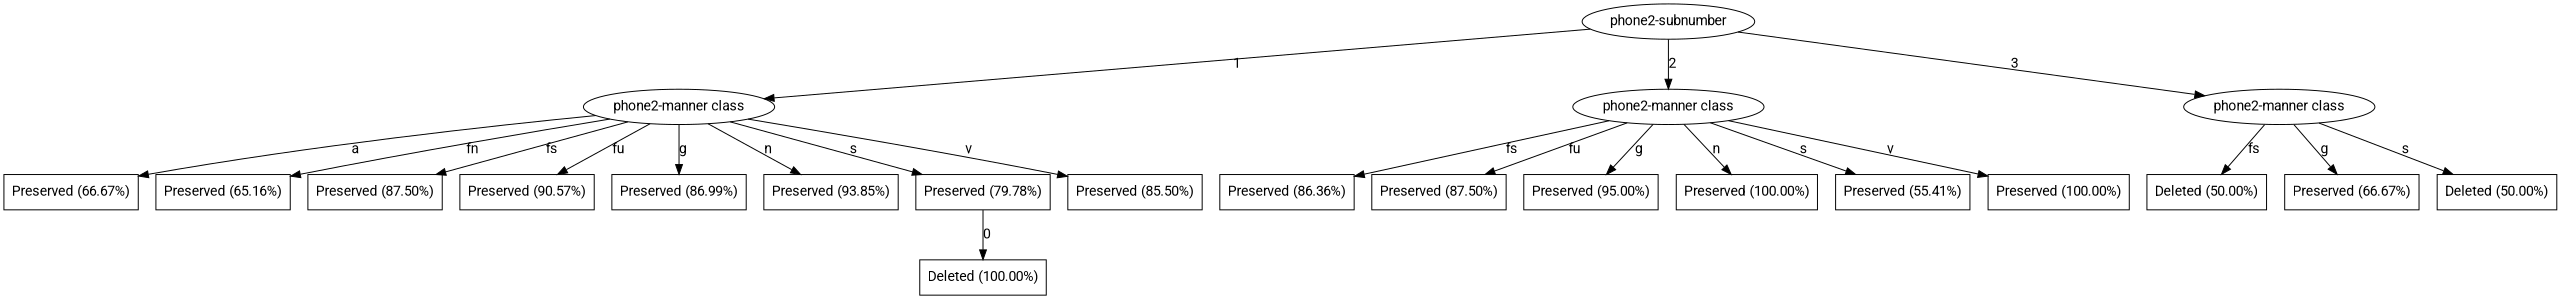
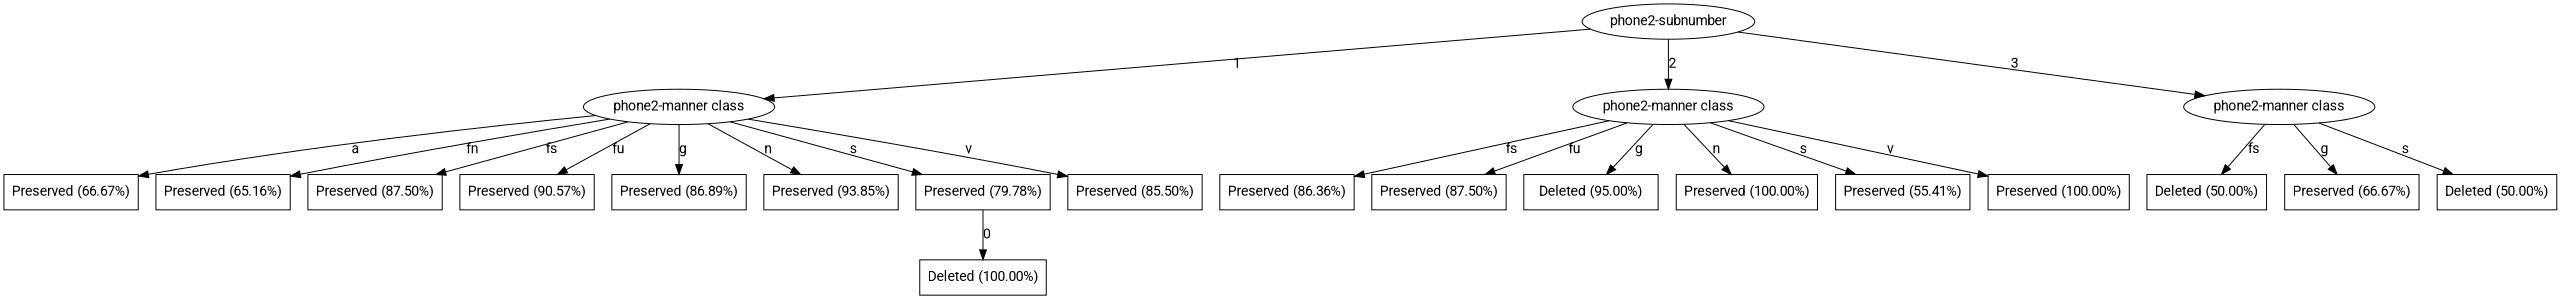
node "Preserved (86.99%)": label "Preserved (86.99%)" -> "Preserved (86.89%)"
node "Preserved (95.00%)": label "Preserved (95.00%)" -> "Deleted (95.00%)"
